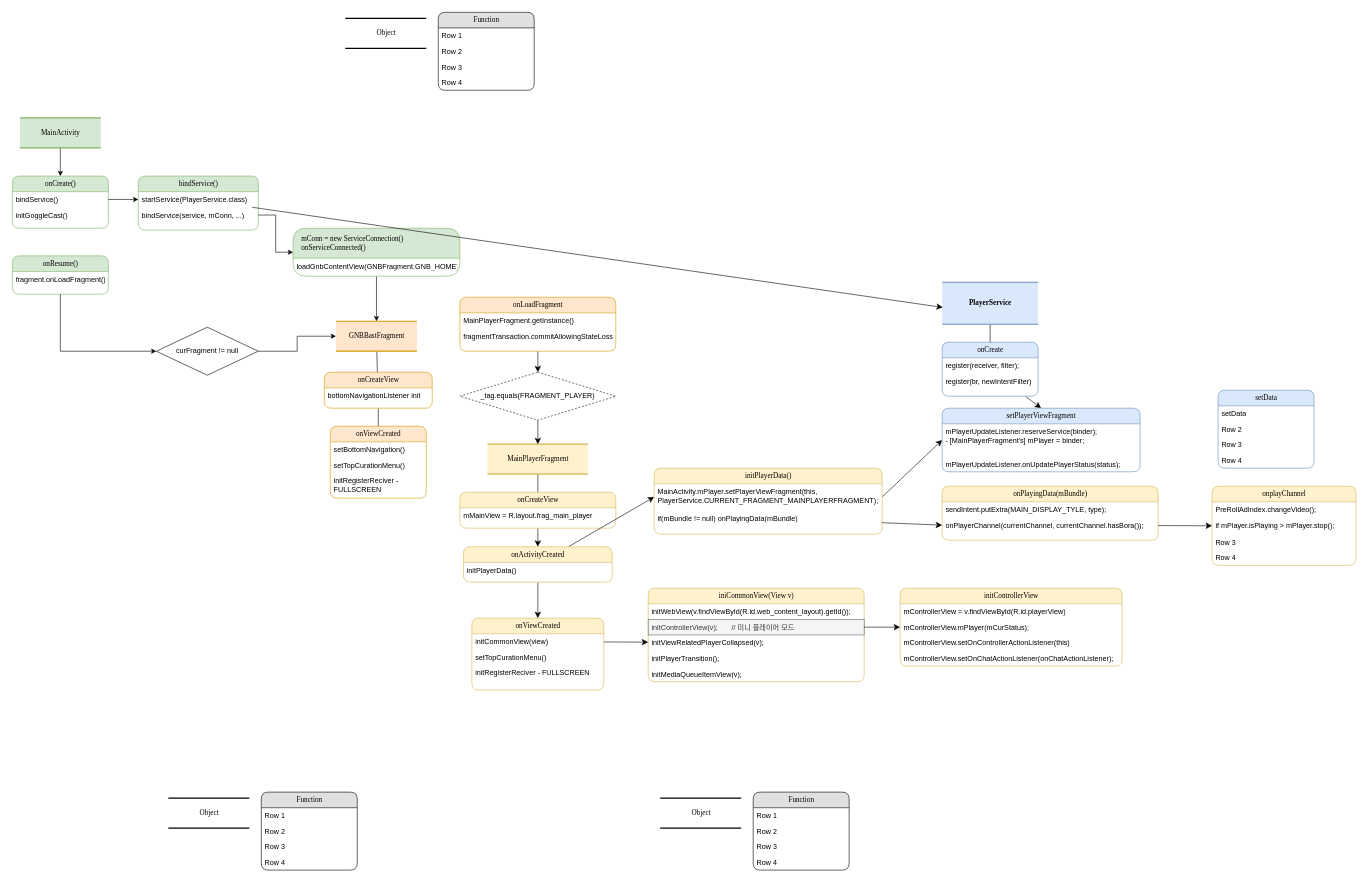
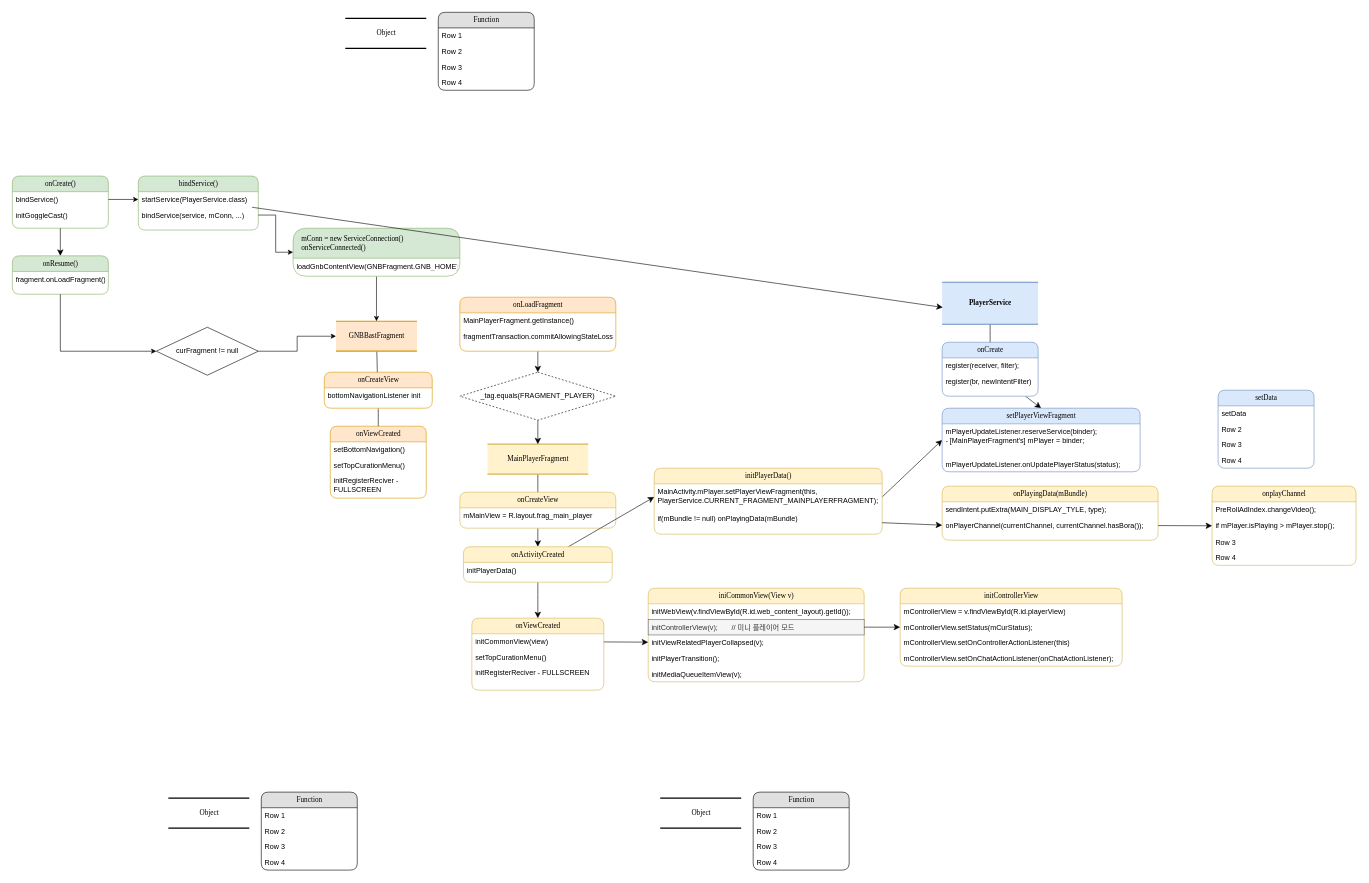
node "MainActivity": removed
edge "MainActivity" -> "onCreate()": removed
edge "onCreate()" -> "onResume()": added
node "mControllerView.mPlayer(mCurStatus);": label "mControllerView.mPlayer(mCurStatus);" -> "mControllerView.setStatus(mCurStatus);"
